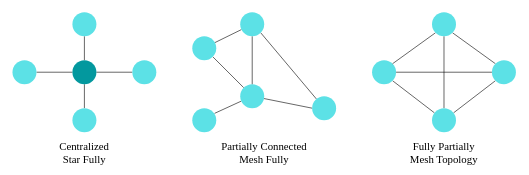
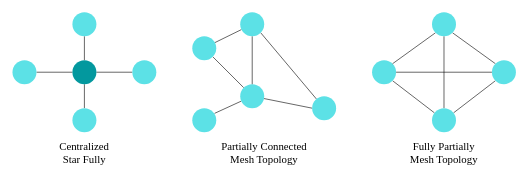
node "Partially ConnectedMesh Fully": label "Partially ConnectedMesh Fully" -> "Partially ConnectedMesh Topology"
